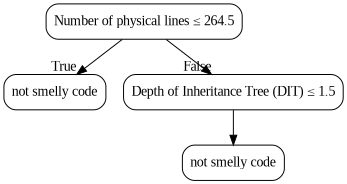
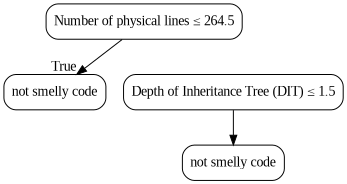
edge "Number of physical lines ≤ 264.5" -> "Depth of Inheritance Tree (DIT) ≤ 1.5": removed
